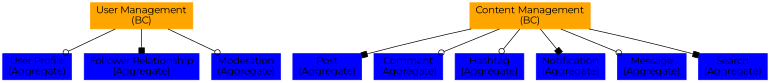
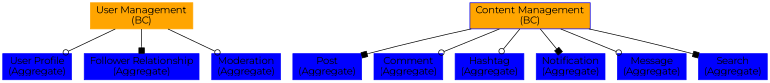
node "Content Management (BC)": color orange -> blue
